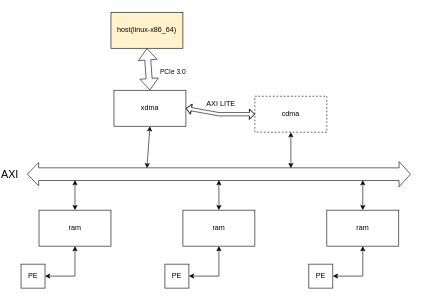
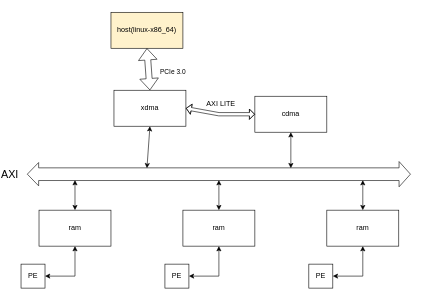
node "cdma": style dashed -> solid
